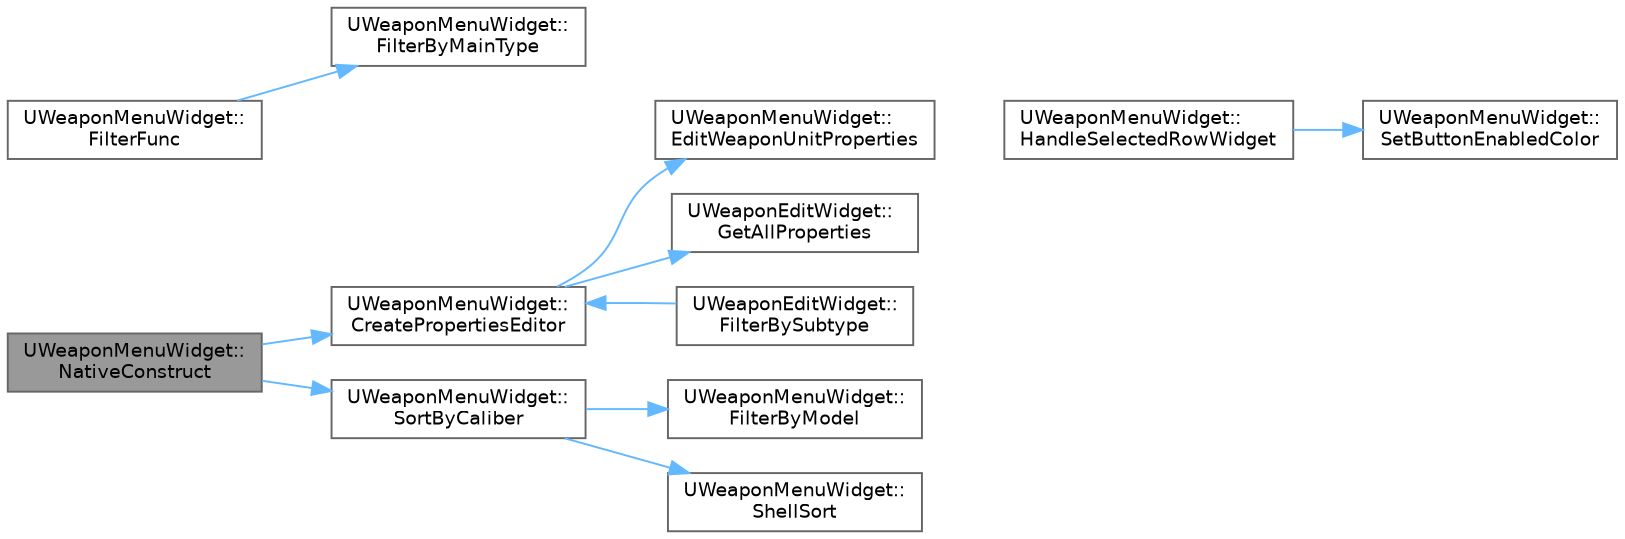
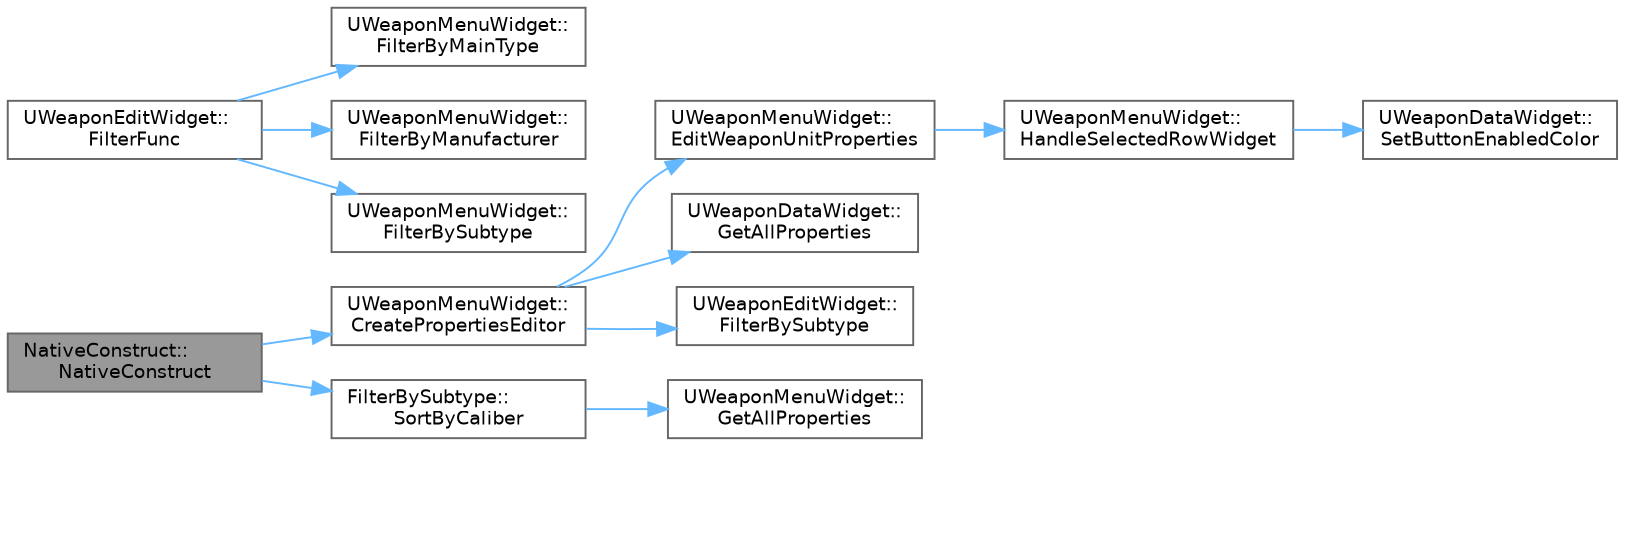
node "UWeaponMenuWidget:: FilterFunc": label "UWeaponMenuWidget:: FilterFunc" -> "UWeaponEditWidget:: FilterFunc"
node "UWeaponMenuWidget:: FilterByManufacturer": added
edge "UWeaponMenuWidget:: EditWeaponUnitProperties" -> "UWeaponMenuWidget:: HandleSelectedRowWidget": added
node "UWeaponMenuWidget:: SetButtonEnabledColor": label "UWeaponMenuWidget:: SetButtonEnabledColor" -> "UWeaponDataWidget:: SetButtonEnabledColor"
node "UWeaponMenuWidget:: FilterBySubtype": added
node "UWeaponEditWidget:: GetAllProperties": label "UWeaponEditWidget:: GetAllProperties" -> "UWeaponDataWidget:: GetAllProperties"
edge "UWeaponEditWidget:: FilterBySubtype" -> "UWeaponMenuWidget:: CreatePropertiesEditor": reversed
node "UWeaponMenuWidget:: NativeConstruct": label "UWeaponMenuWidget:: NativeConstruct" -> "NativeConstruct:: NativeConstruct"
node "UWeaponMenuWidget:: SortByCaliber": label "UWeaponMenuWidget:: SortByCaliber" -> "FilterBySubtype:: SortByCaliber"
node "UWeaponMenuWidget:: FilterByModel": label "UWeaponMenuWidget:: FilterByModel" -> "UWeaponMenuWidget:: GetAllProperties"
node "UWeaponMenuWidget:: ShellSort": removed
